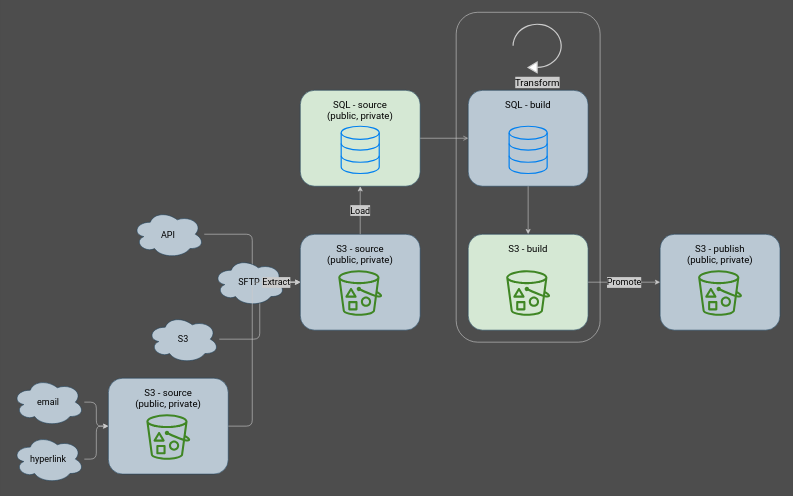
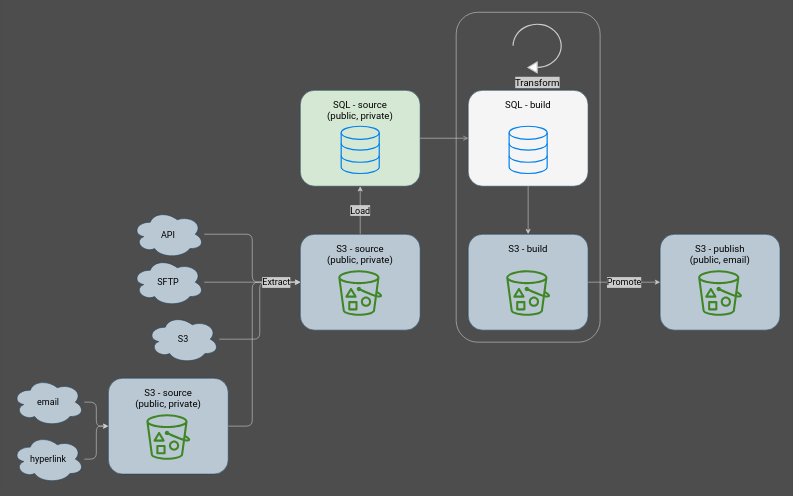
node "SQL - build": fillcolor #bac8d3 -> #f5f5f5
node "S3 - build": fillcolor #d5e8d4 -> #bac8d3
node "S3 - publish (public, private)": label "S3 - publish (public, private)" -> "S3 - publish (public, email)"
node "SFTP": moved (249, 282) -> (168, 282)
